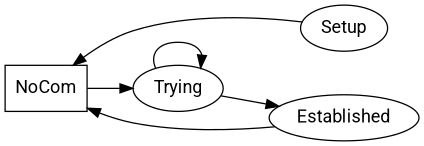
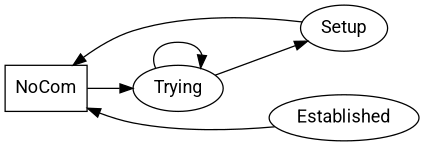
edge "Trying" -> "Established": now "Trying" -> "Setup"
